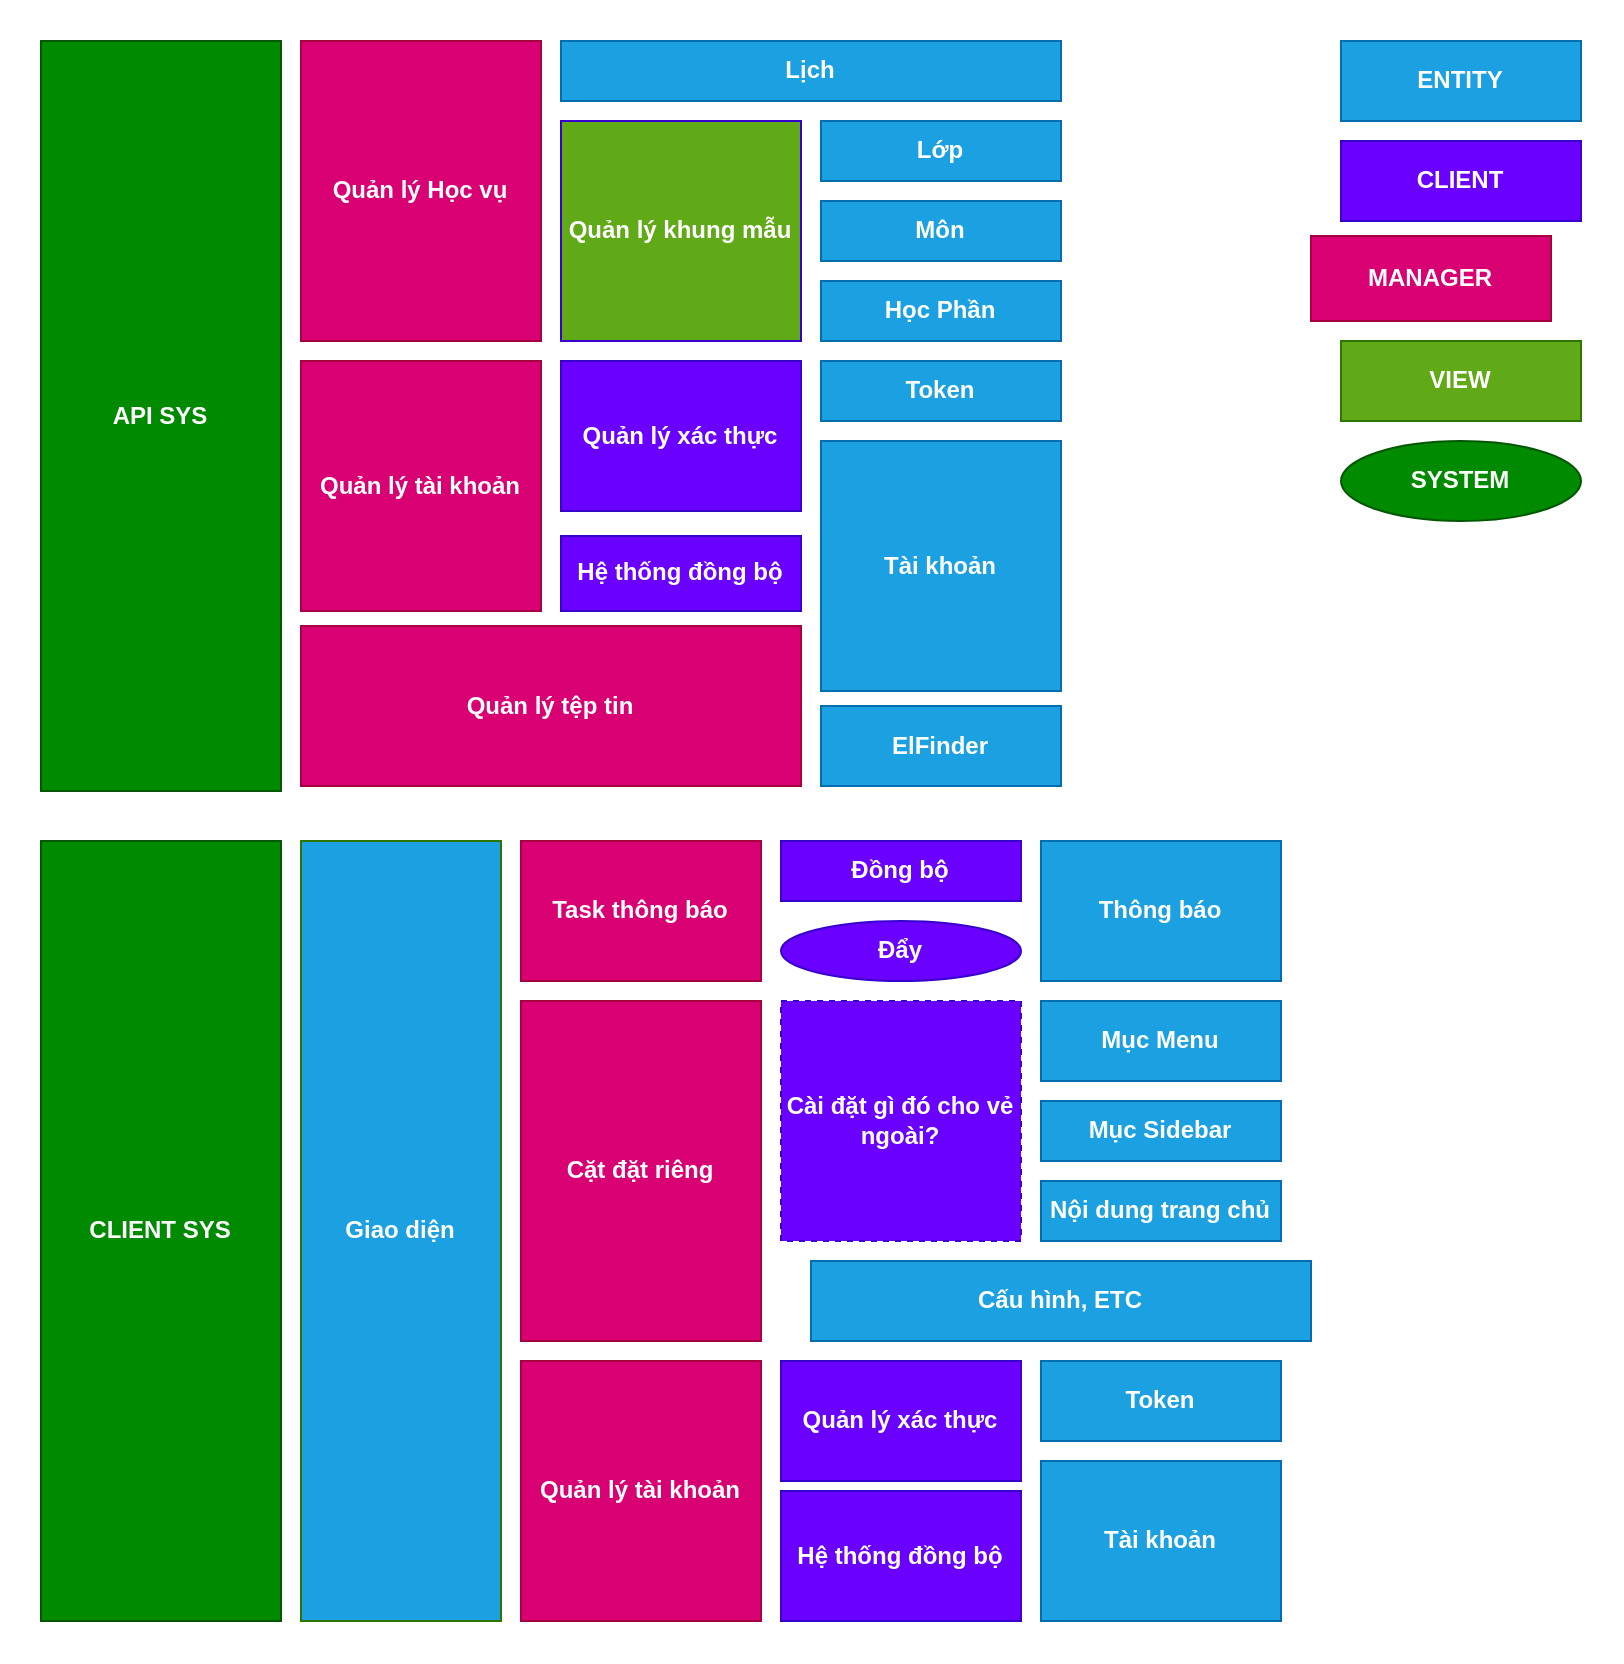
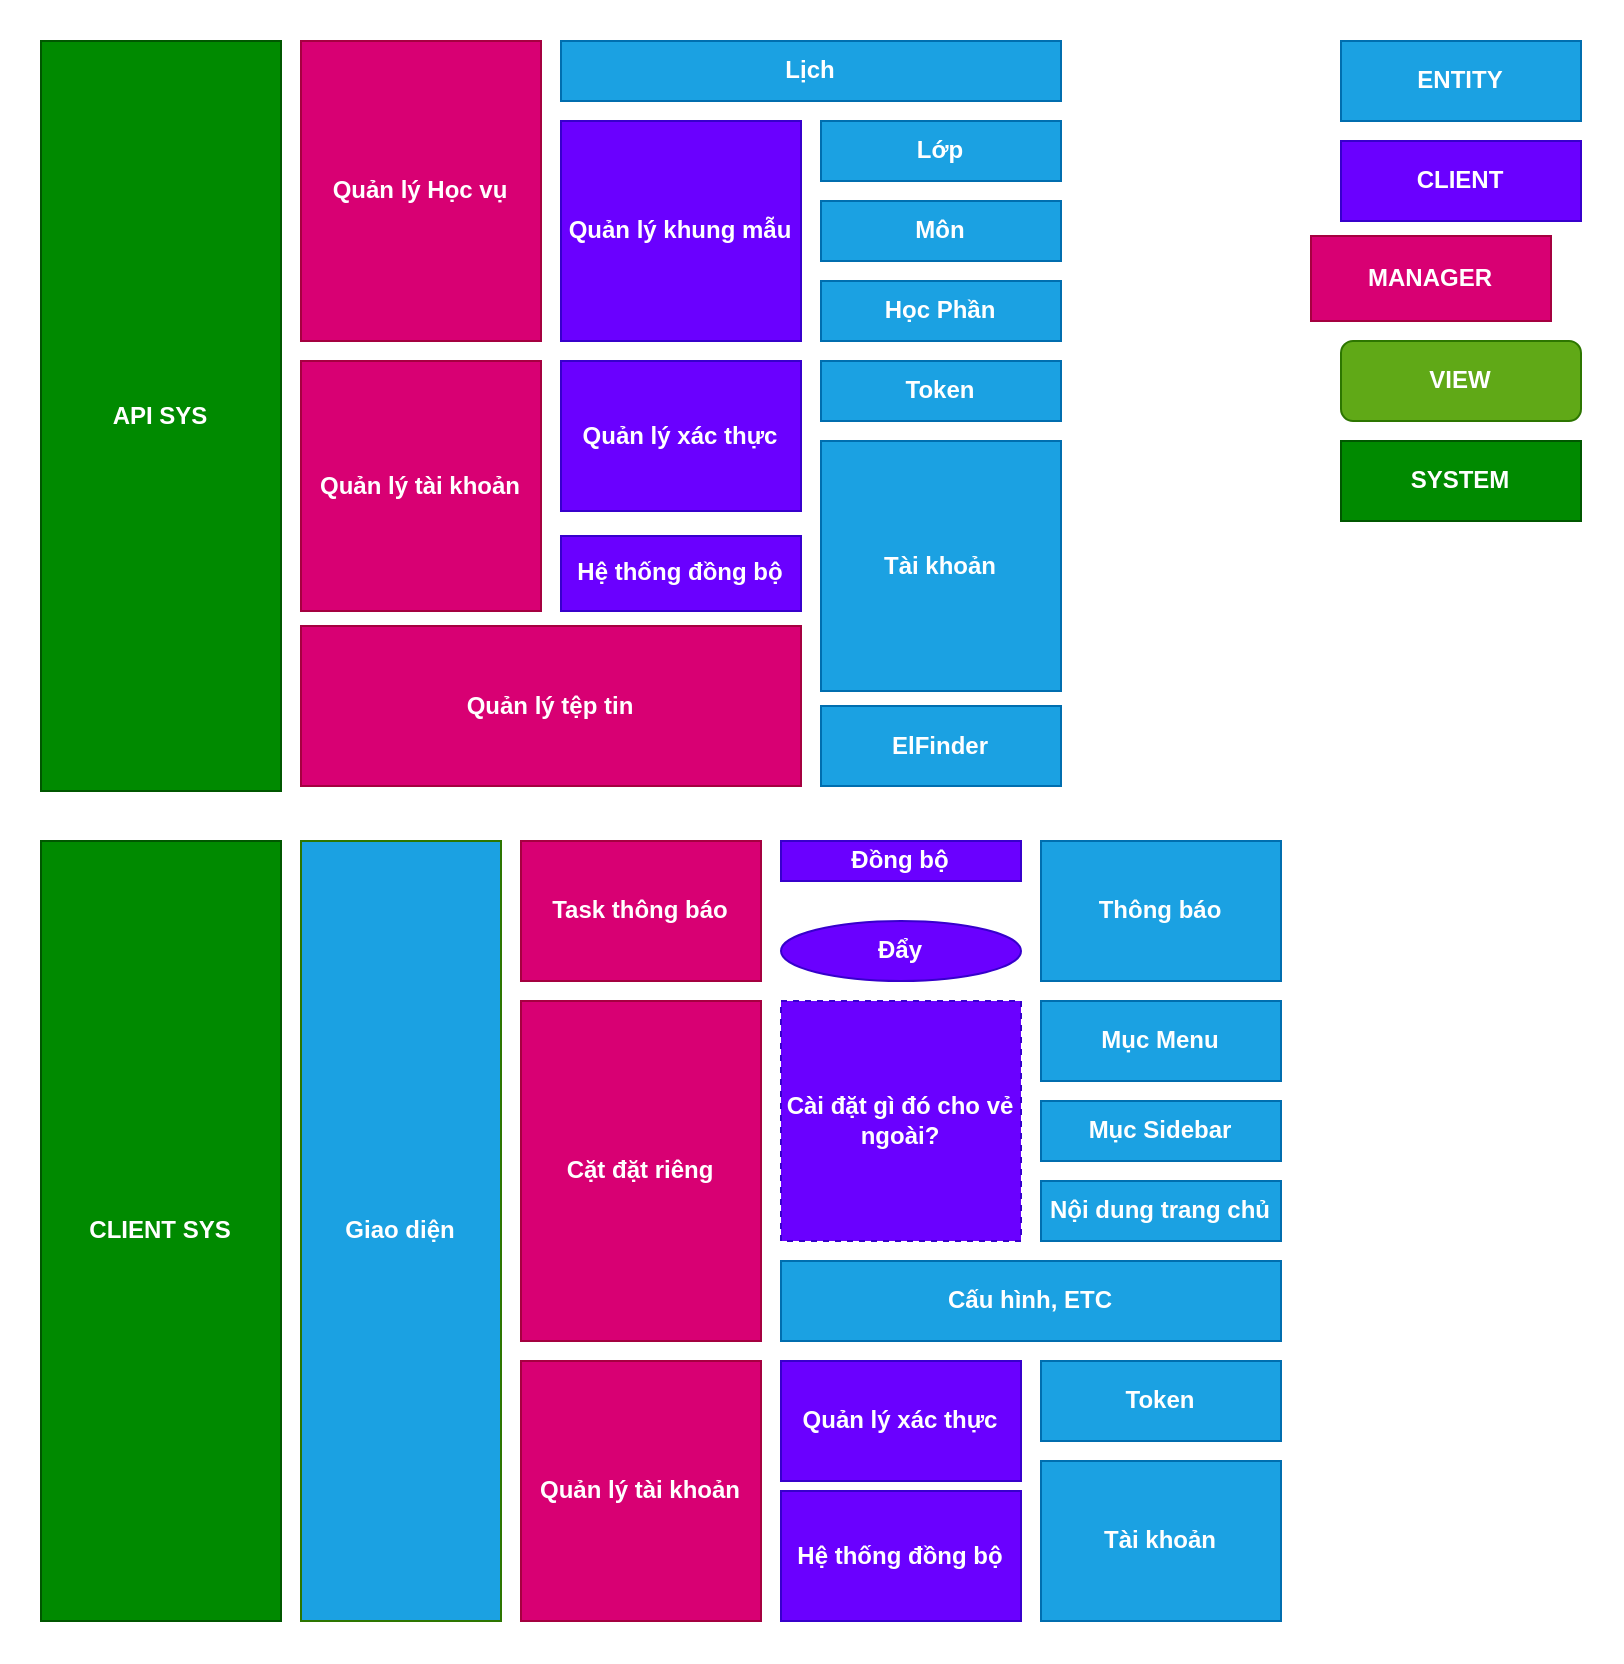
node "Quản lý khung mẫu": fillcolor #60a917 -> #6a00ff
node "VIEW": shape rectangle -> rounded rectangle
node "SYSTEM": shape ellipse -> rectangle
node "Đồng bộ": size 240x60 -> 240x40
node "Cấu hình, ETC": moved (1061, 1301) -> (1031, 1301)
